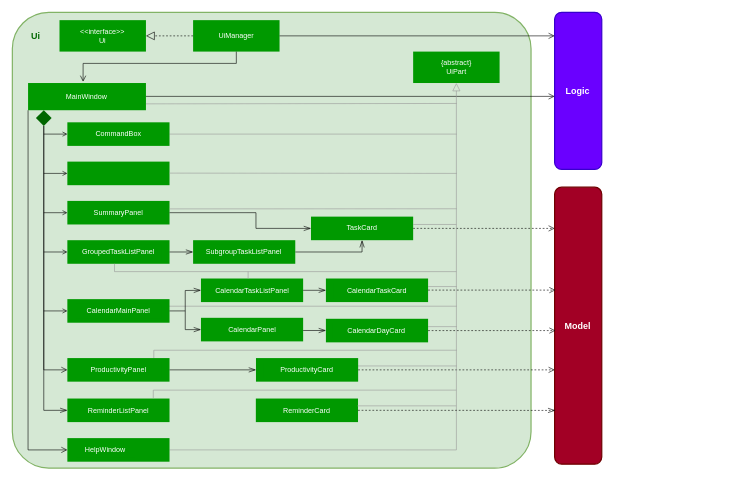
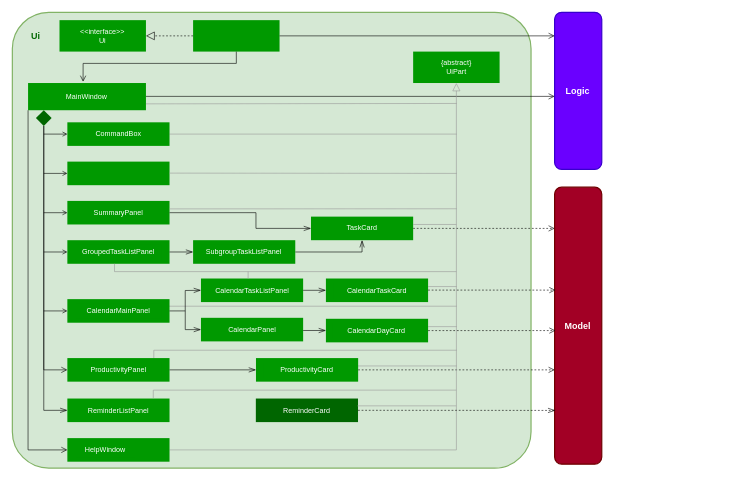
node "UiManager": removed
node "ReminderCard": fillcolor #009900 -> #006600
